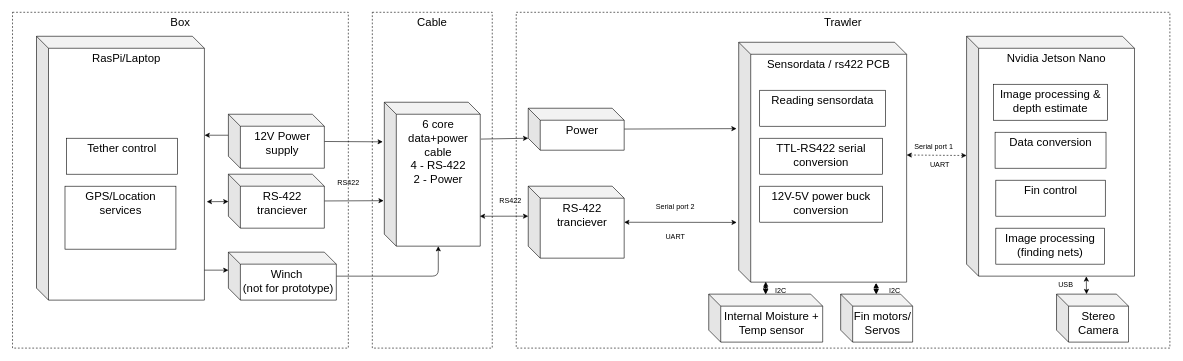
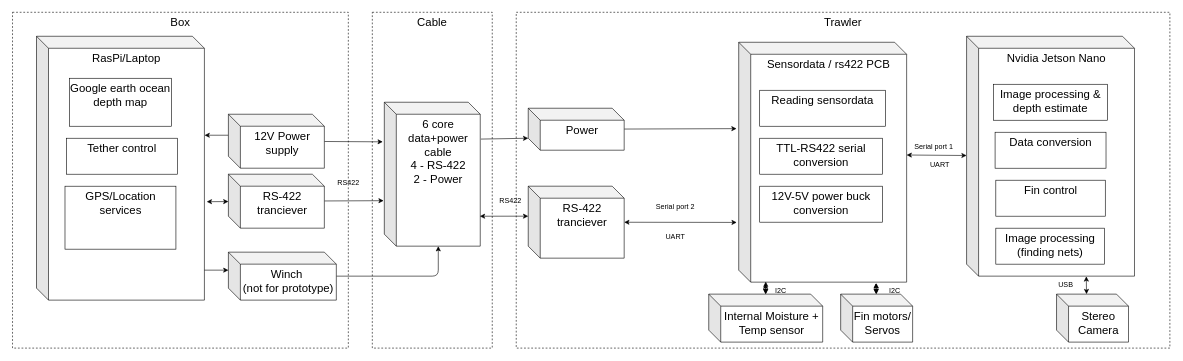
node "Google earth ocean depth map": added
edge "Nvidia Jetson Nano" -- "Sensordata / rs422 PCB": style dashed -> solid
